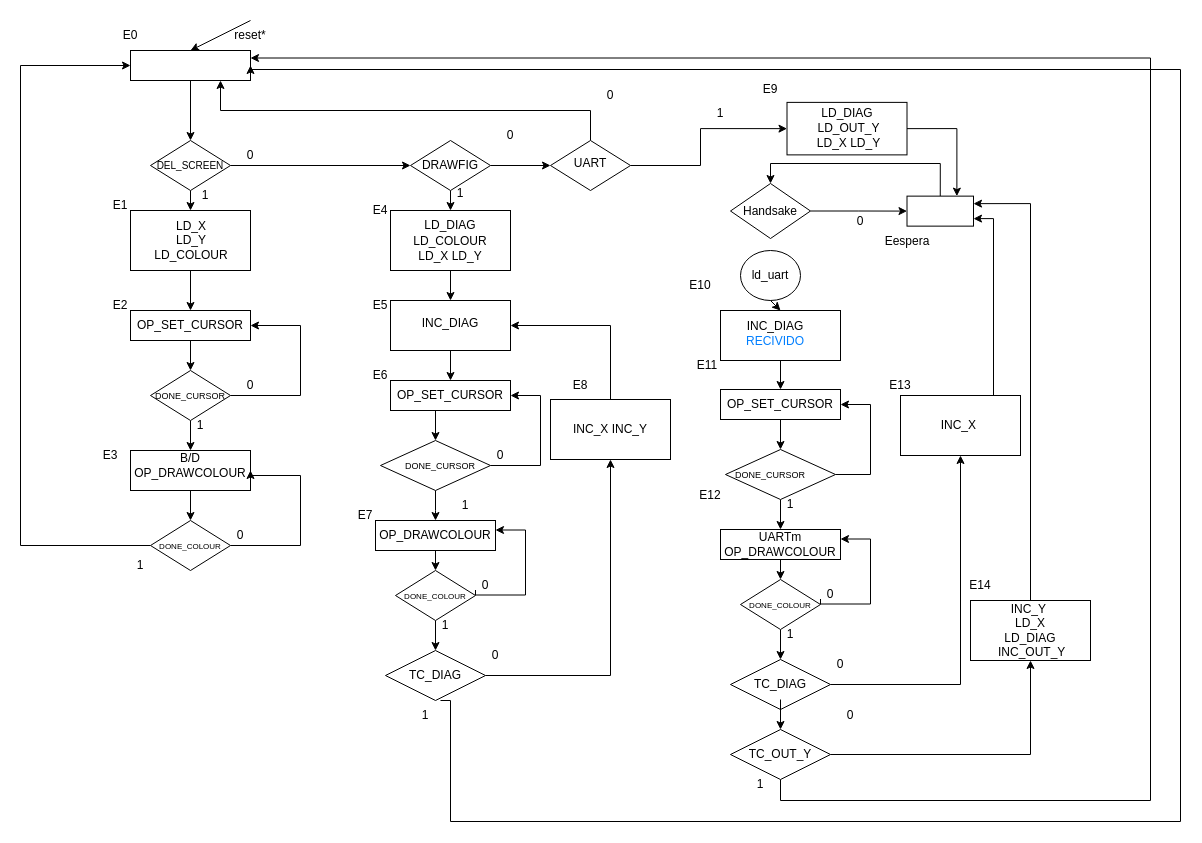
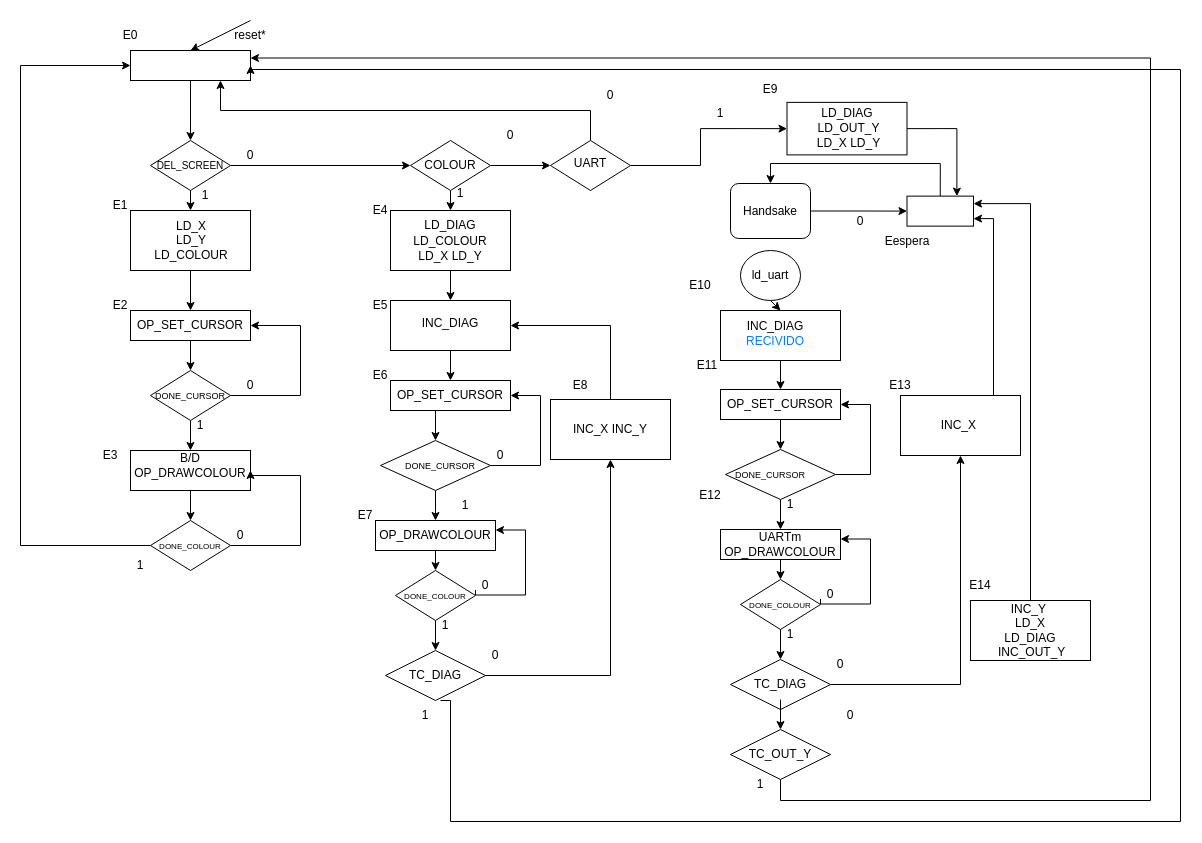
node "DRAWFIG": label "DRAWFIG" -> "COLOUR"
node "Handsake": shape diamond -> rounded rectangle
edge "TC_OUT_Y" -> "INC_Y LD_X LD_DIAG INC_OUT_Y": removed
